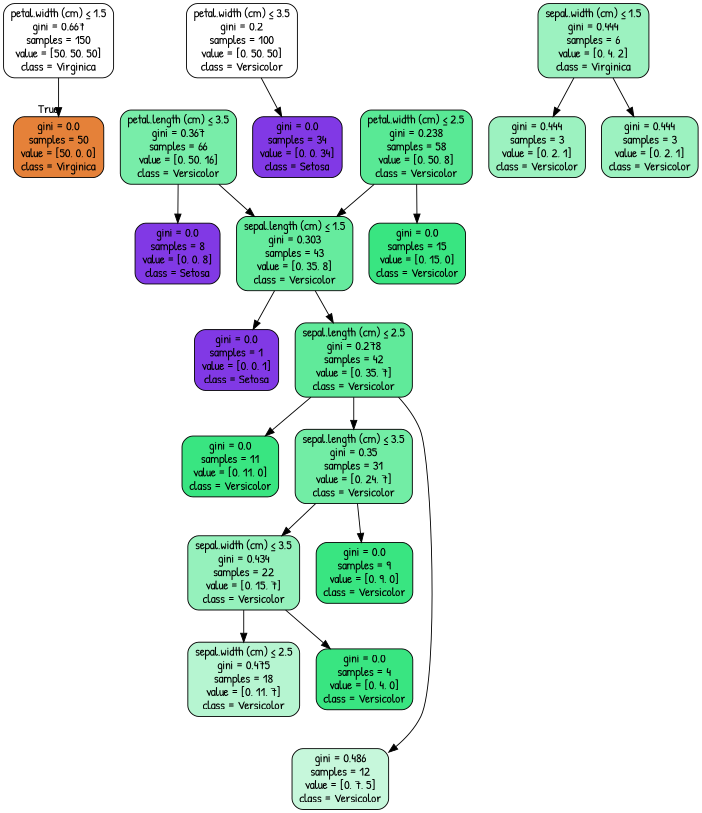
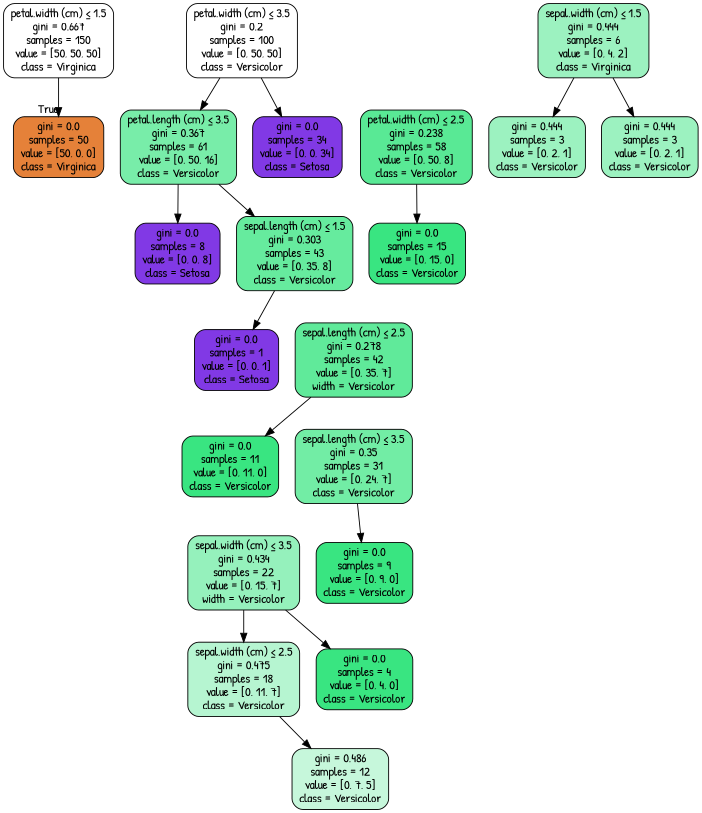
edge "petal.width (cm) ≤ 3.5" -> "petal.length (cm) ≤ 3.5": added
node "petal.length (cm) ≤ 3.5": text "samples = 66" -> "samples = 61"
edge "petal.width (cm) ≤ 2.5" -> "sepal.length (cm) ≤ 1.5": removed
edge "sepal.length (cm) ≤ 1.5" -> "sepal.length (cm) ≤ 2.5": removed
node "sepal.length (cm) ≤ 2.5": text "class = Versicolor" -> "width = Versicolor"
edge "sepal.length (cm) ≤ 2.5" -> "sepal.length (cm) ≤ 3.5": removed
edge "sepal.length (cm) ≤ 3.5" -> "sepal.width (cm) ≤ 3.5": removed
edge "sepal.length (cm) ≤ 2.5" -> "gini = 0.486": now "sepal.width (cm) ≤ 2.5" -> "gini = 0.486"
node "sepal.width (cm) ≤ 3.5": text "class = Versicolor" -> "width = Versicolor"
